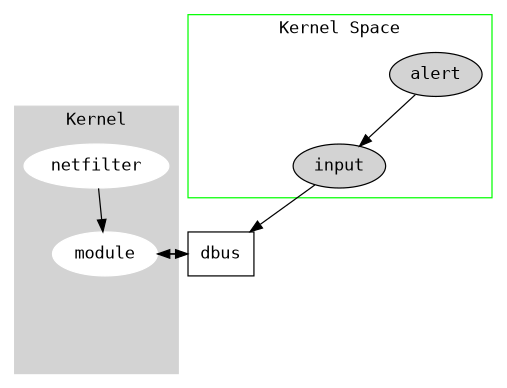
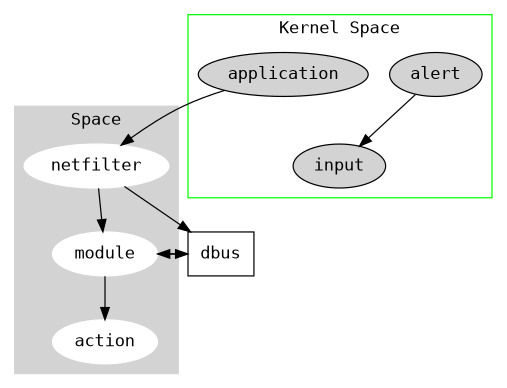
node "application": added
cluster "Kernel": label "Kernel" -> "Space"
edge "input" -> "dbus": now "netfilter" -> "dbus"
node "action": added
